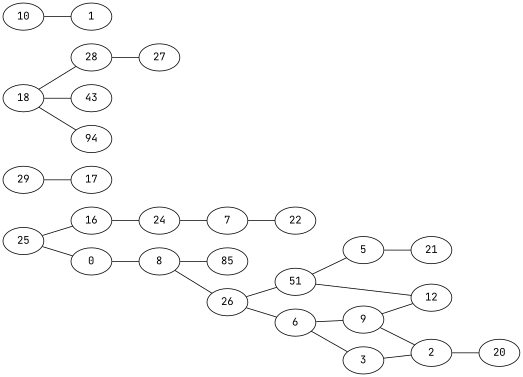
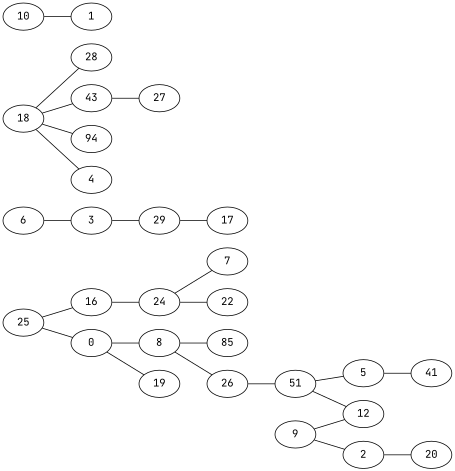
edge "28" -- "27": now "43" -- "27"
node "4": added
edge "7" -- "22": now "24" -- "22"
node "21": label "21" -> "41"
edge "26" -- "6": removed
edge "9" -- "6": removed
edge "2" -- "3": now "29" -- "3"
node "19": added
